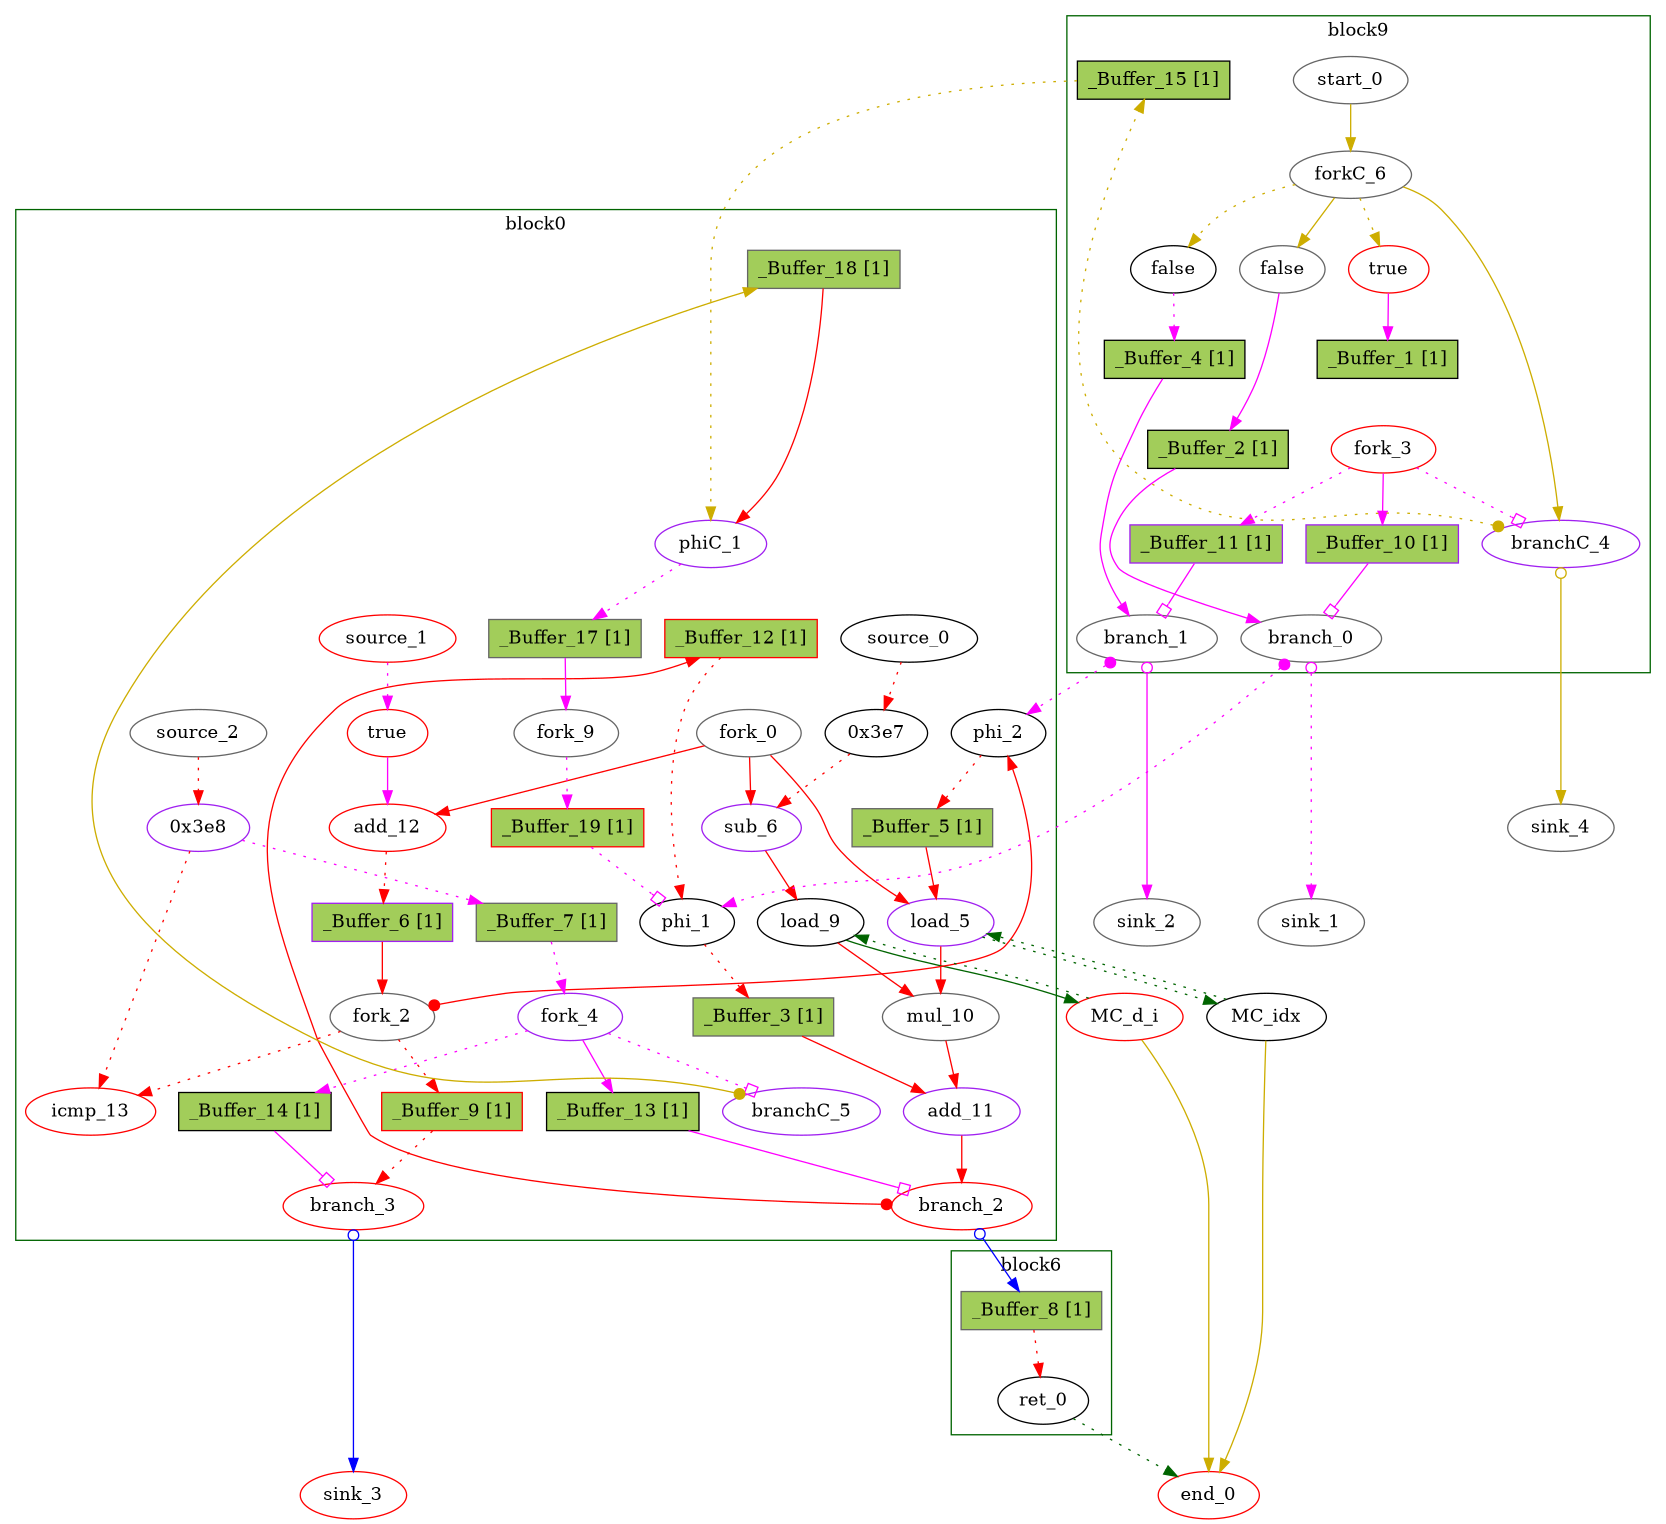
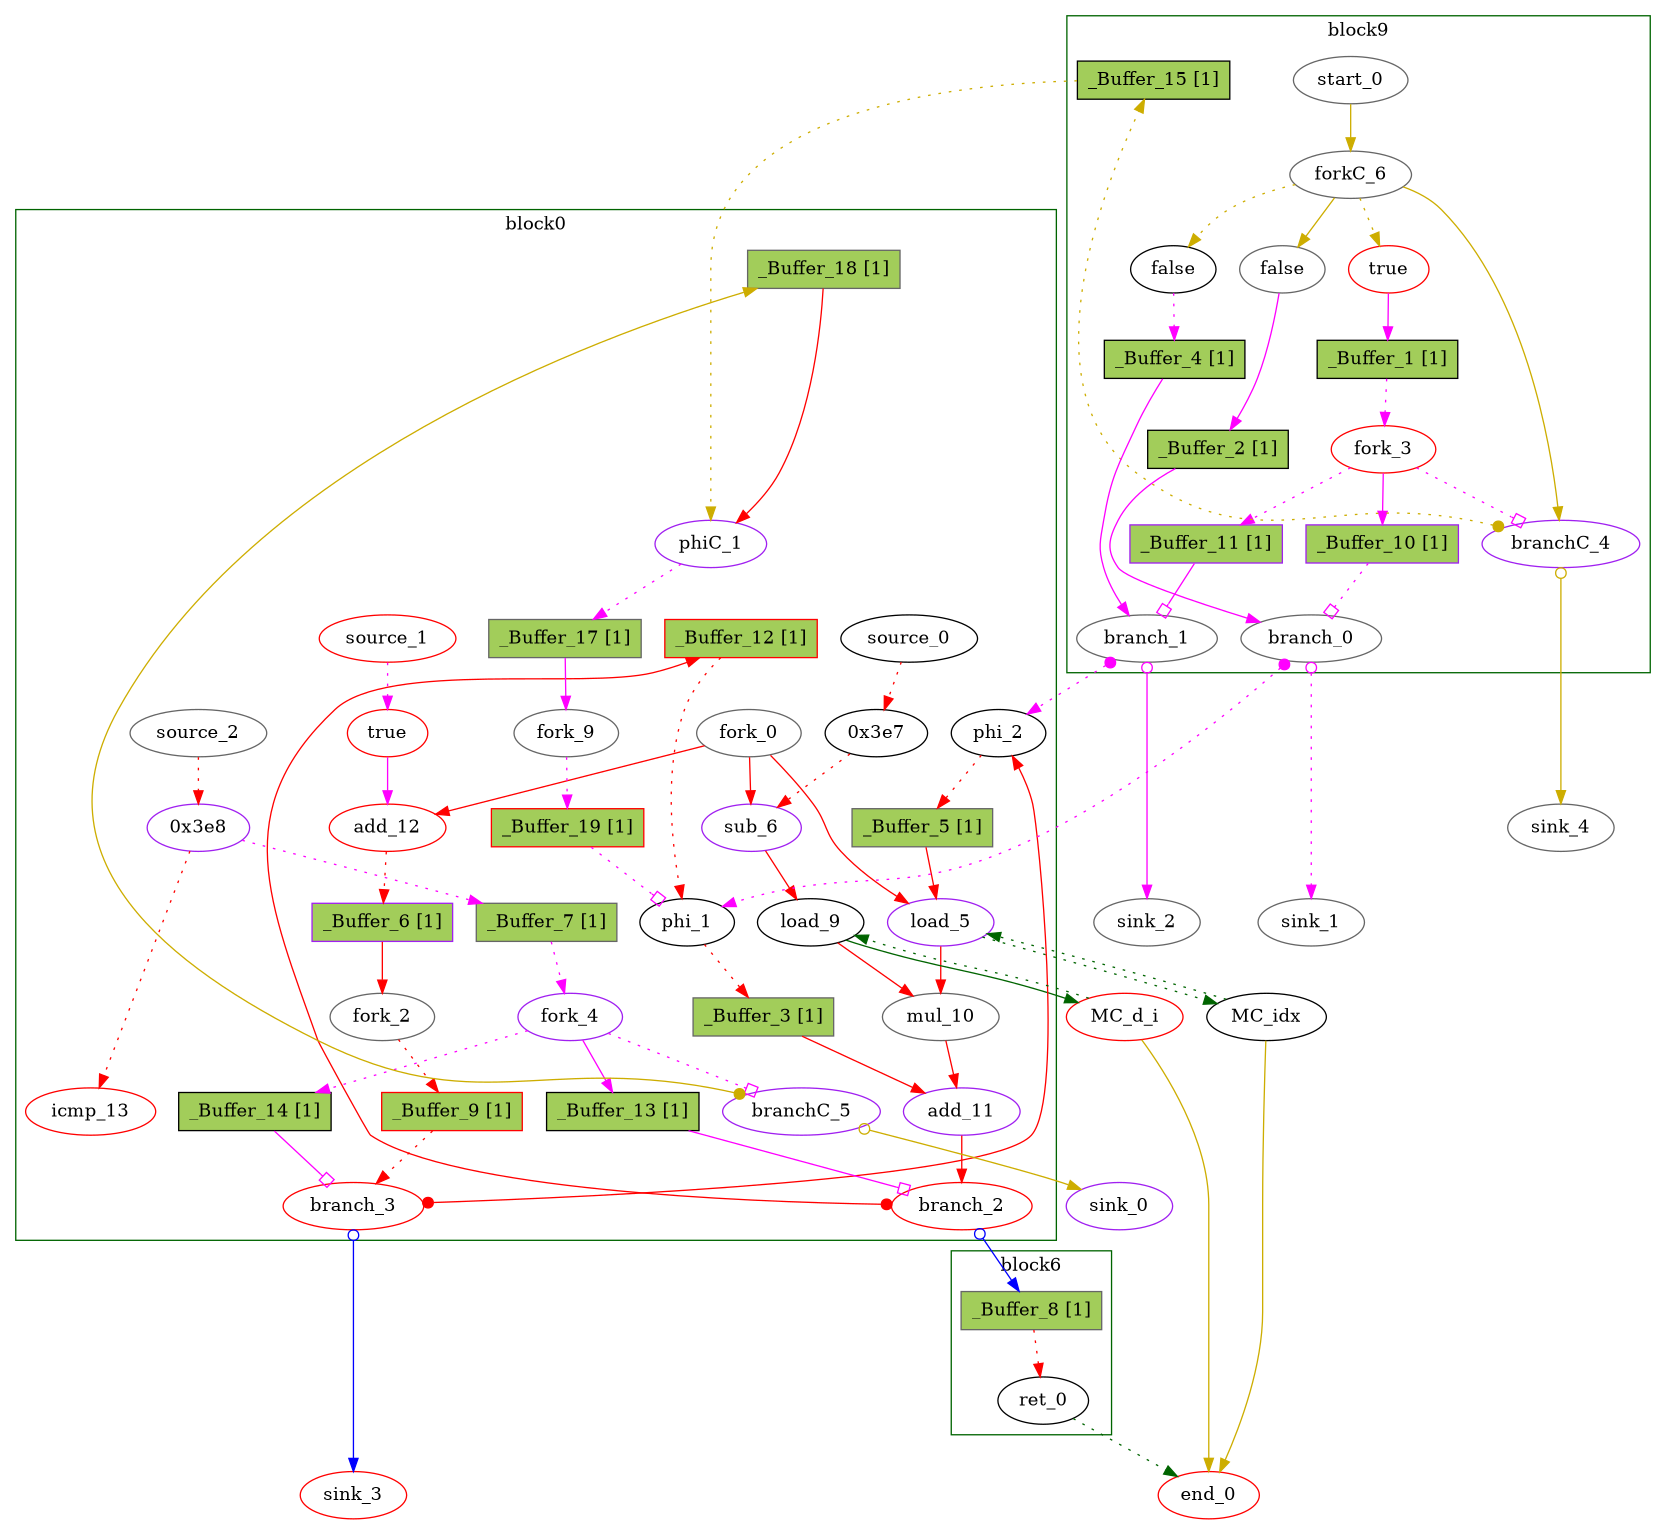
edge "_Buffer_1 [1]" -> "fork_3": added
edge "_Buffer_10 [1]" -> "branch_0": style solid -> dotted
edge "phi_2" -- "fork_2": now "phi_2" -- "branch_3"
edge "fork_2" -> "icmp_13": removed
node "sink_0": added
